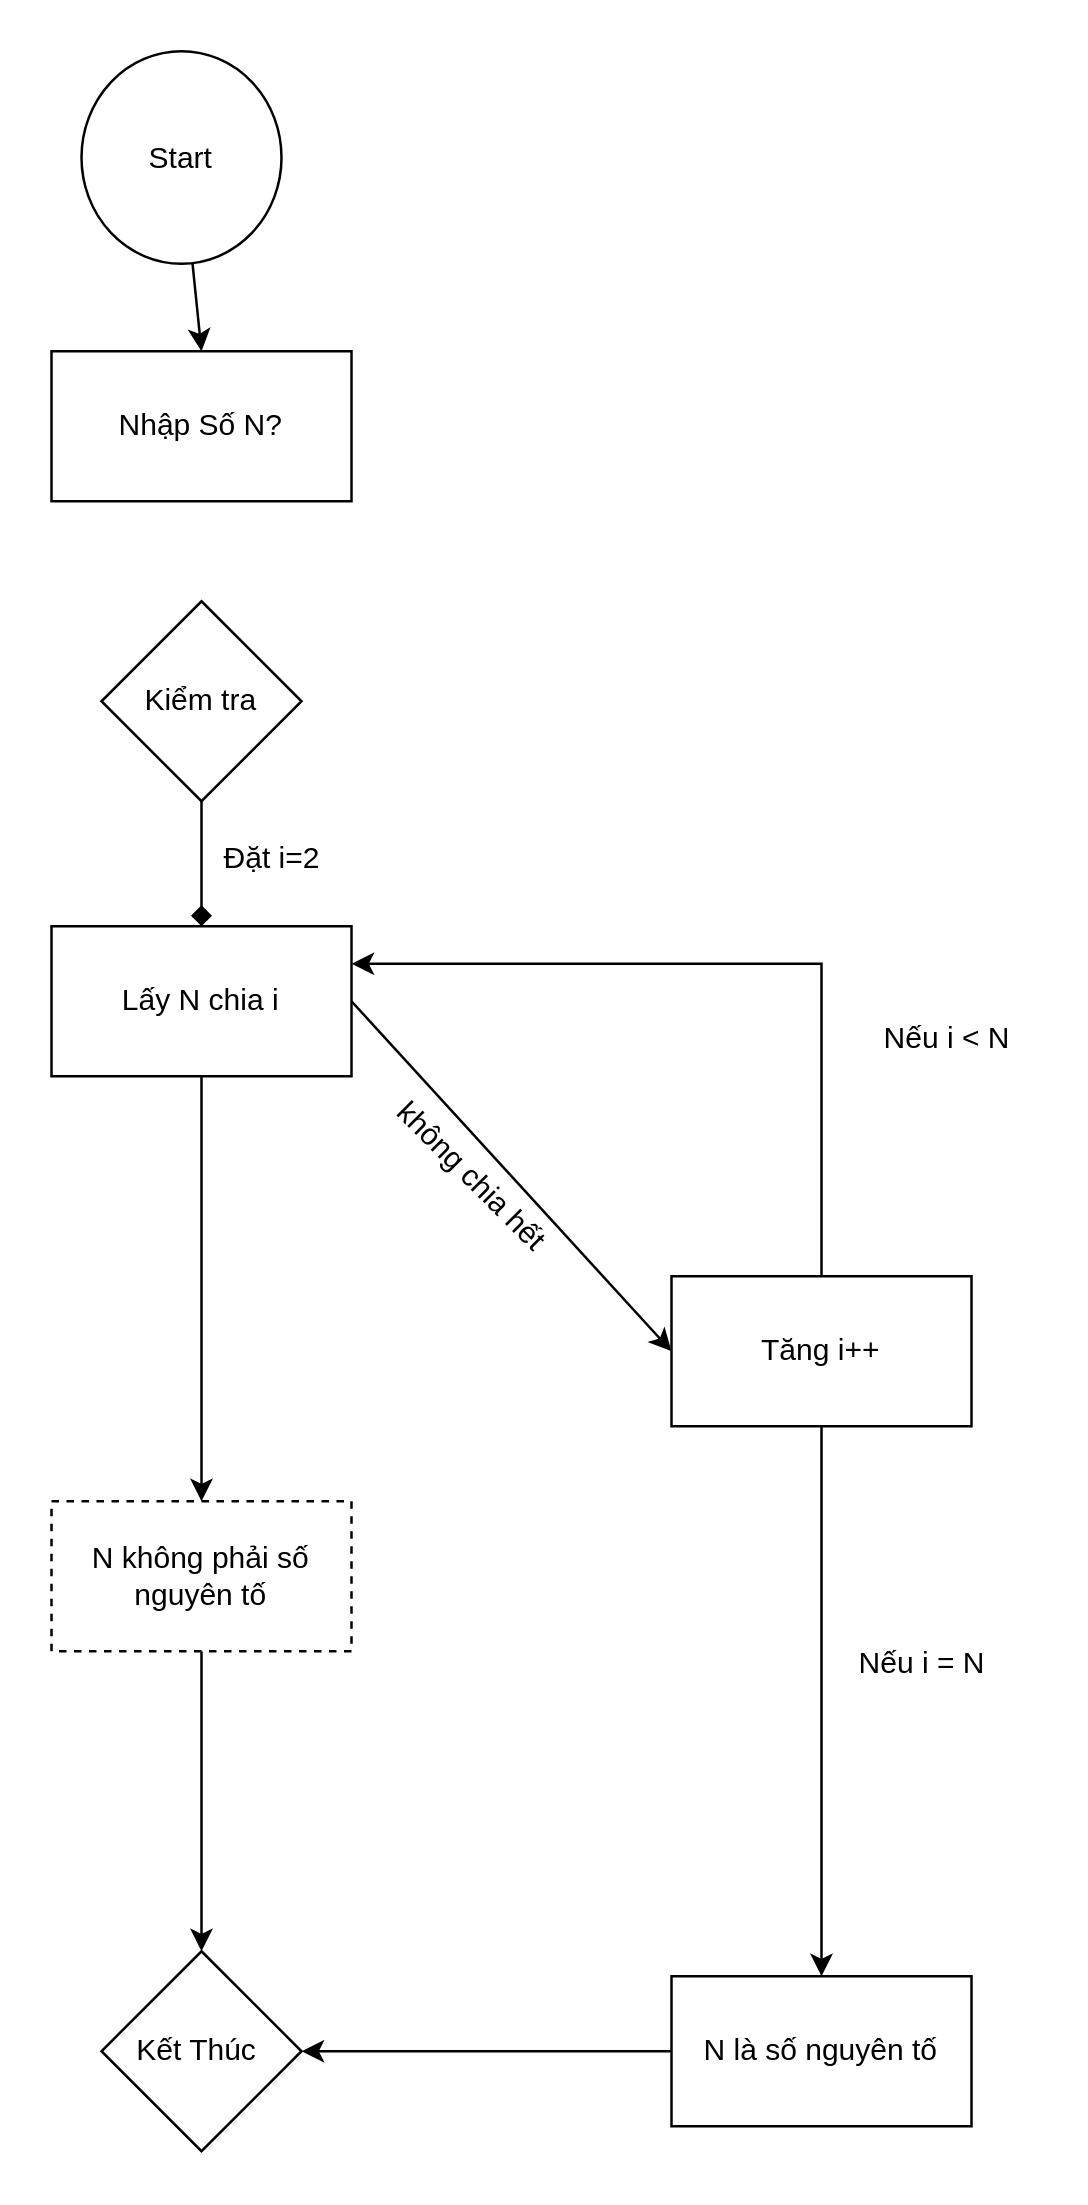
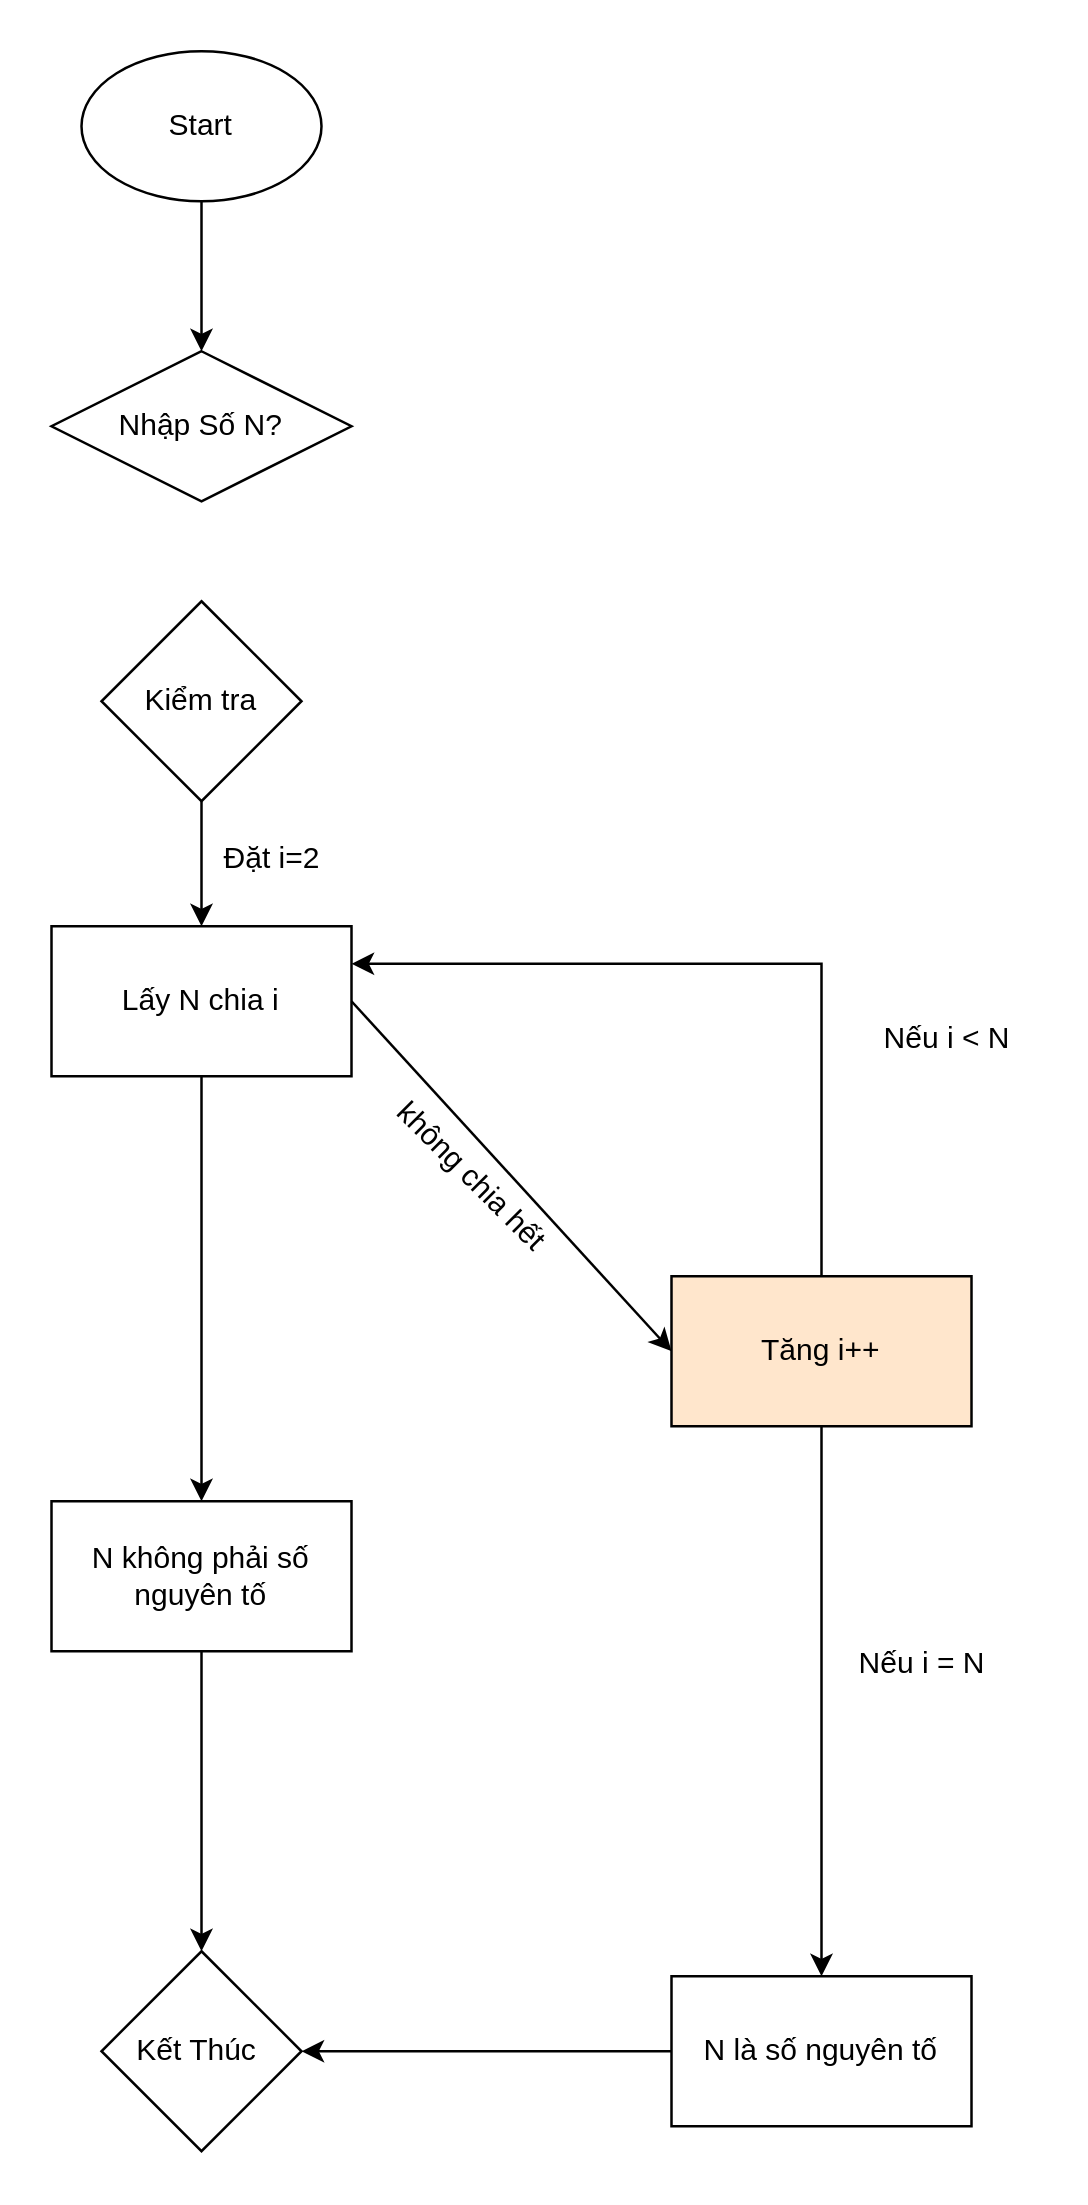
node "Start": size 200x213 -> 240x150
node "Nhập Số N?": shape rectangle -> diamond
edge "Kiểm tra" -> "Lấy N chia i": arrowhead diamond -> classic
node "Tăng i++": fillcolor #ffffff -> #ffe6cc
node "N không phải số nguyên tố": style dashed -> solid
